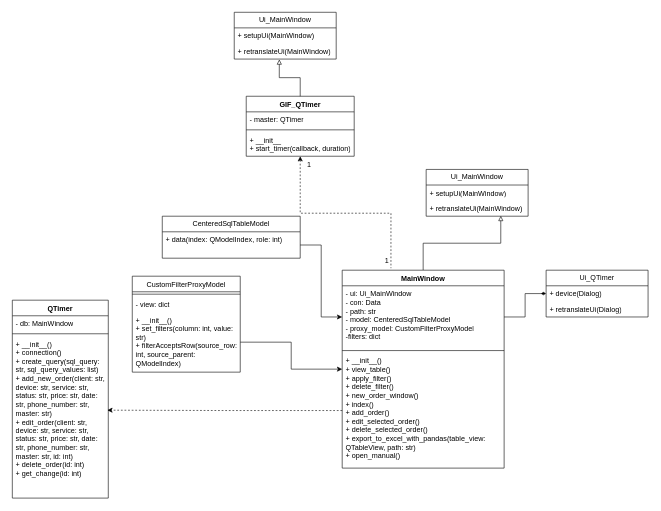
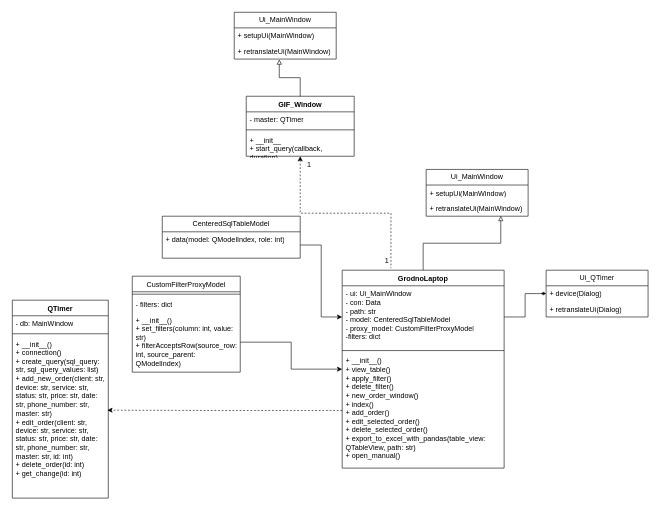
node "GIF_QTimer": label "GIF_QTimer" -> "GIF_Window"
node "+ __init__ + start_timer(callback, duration)": label "+ __init__ + start_timer(callback, duration)" -> "+ __init__ + start_query(callback, duration)"
node "+ data(index: QModelIndex, role: int)": label "+ data(index: QModelIndex, role: int)" -> "+ data(model: QModelIndex, role: int)"
node "MainWindow": label "MainWindow" -> "GrodnoLaptop"
node "- view: dict": label "- view: dict" -> "- filters: dict"
